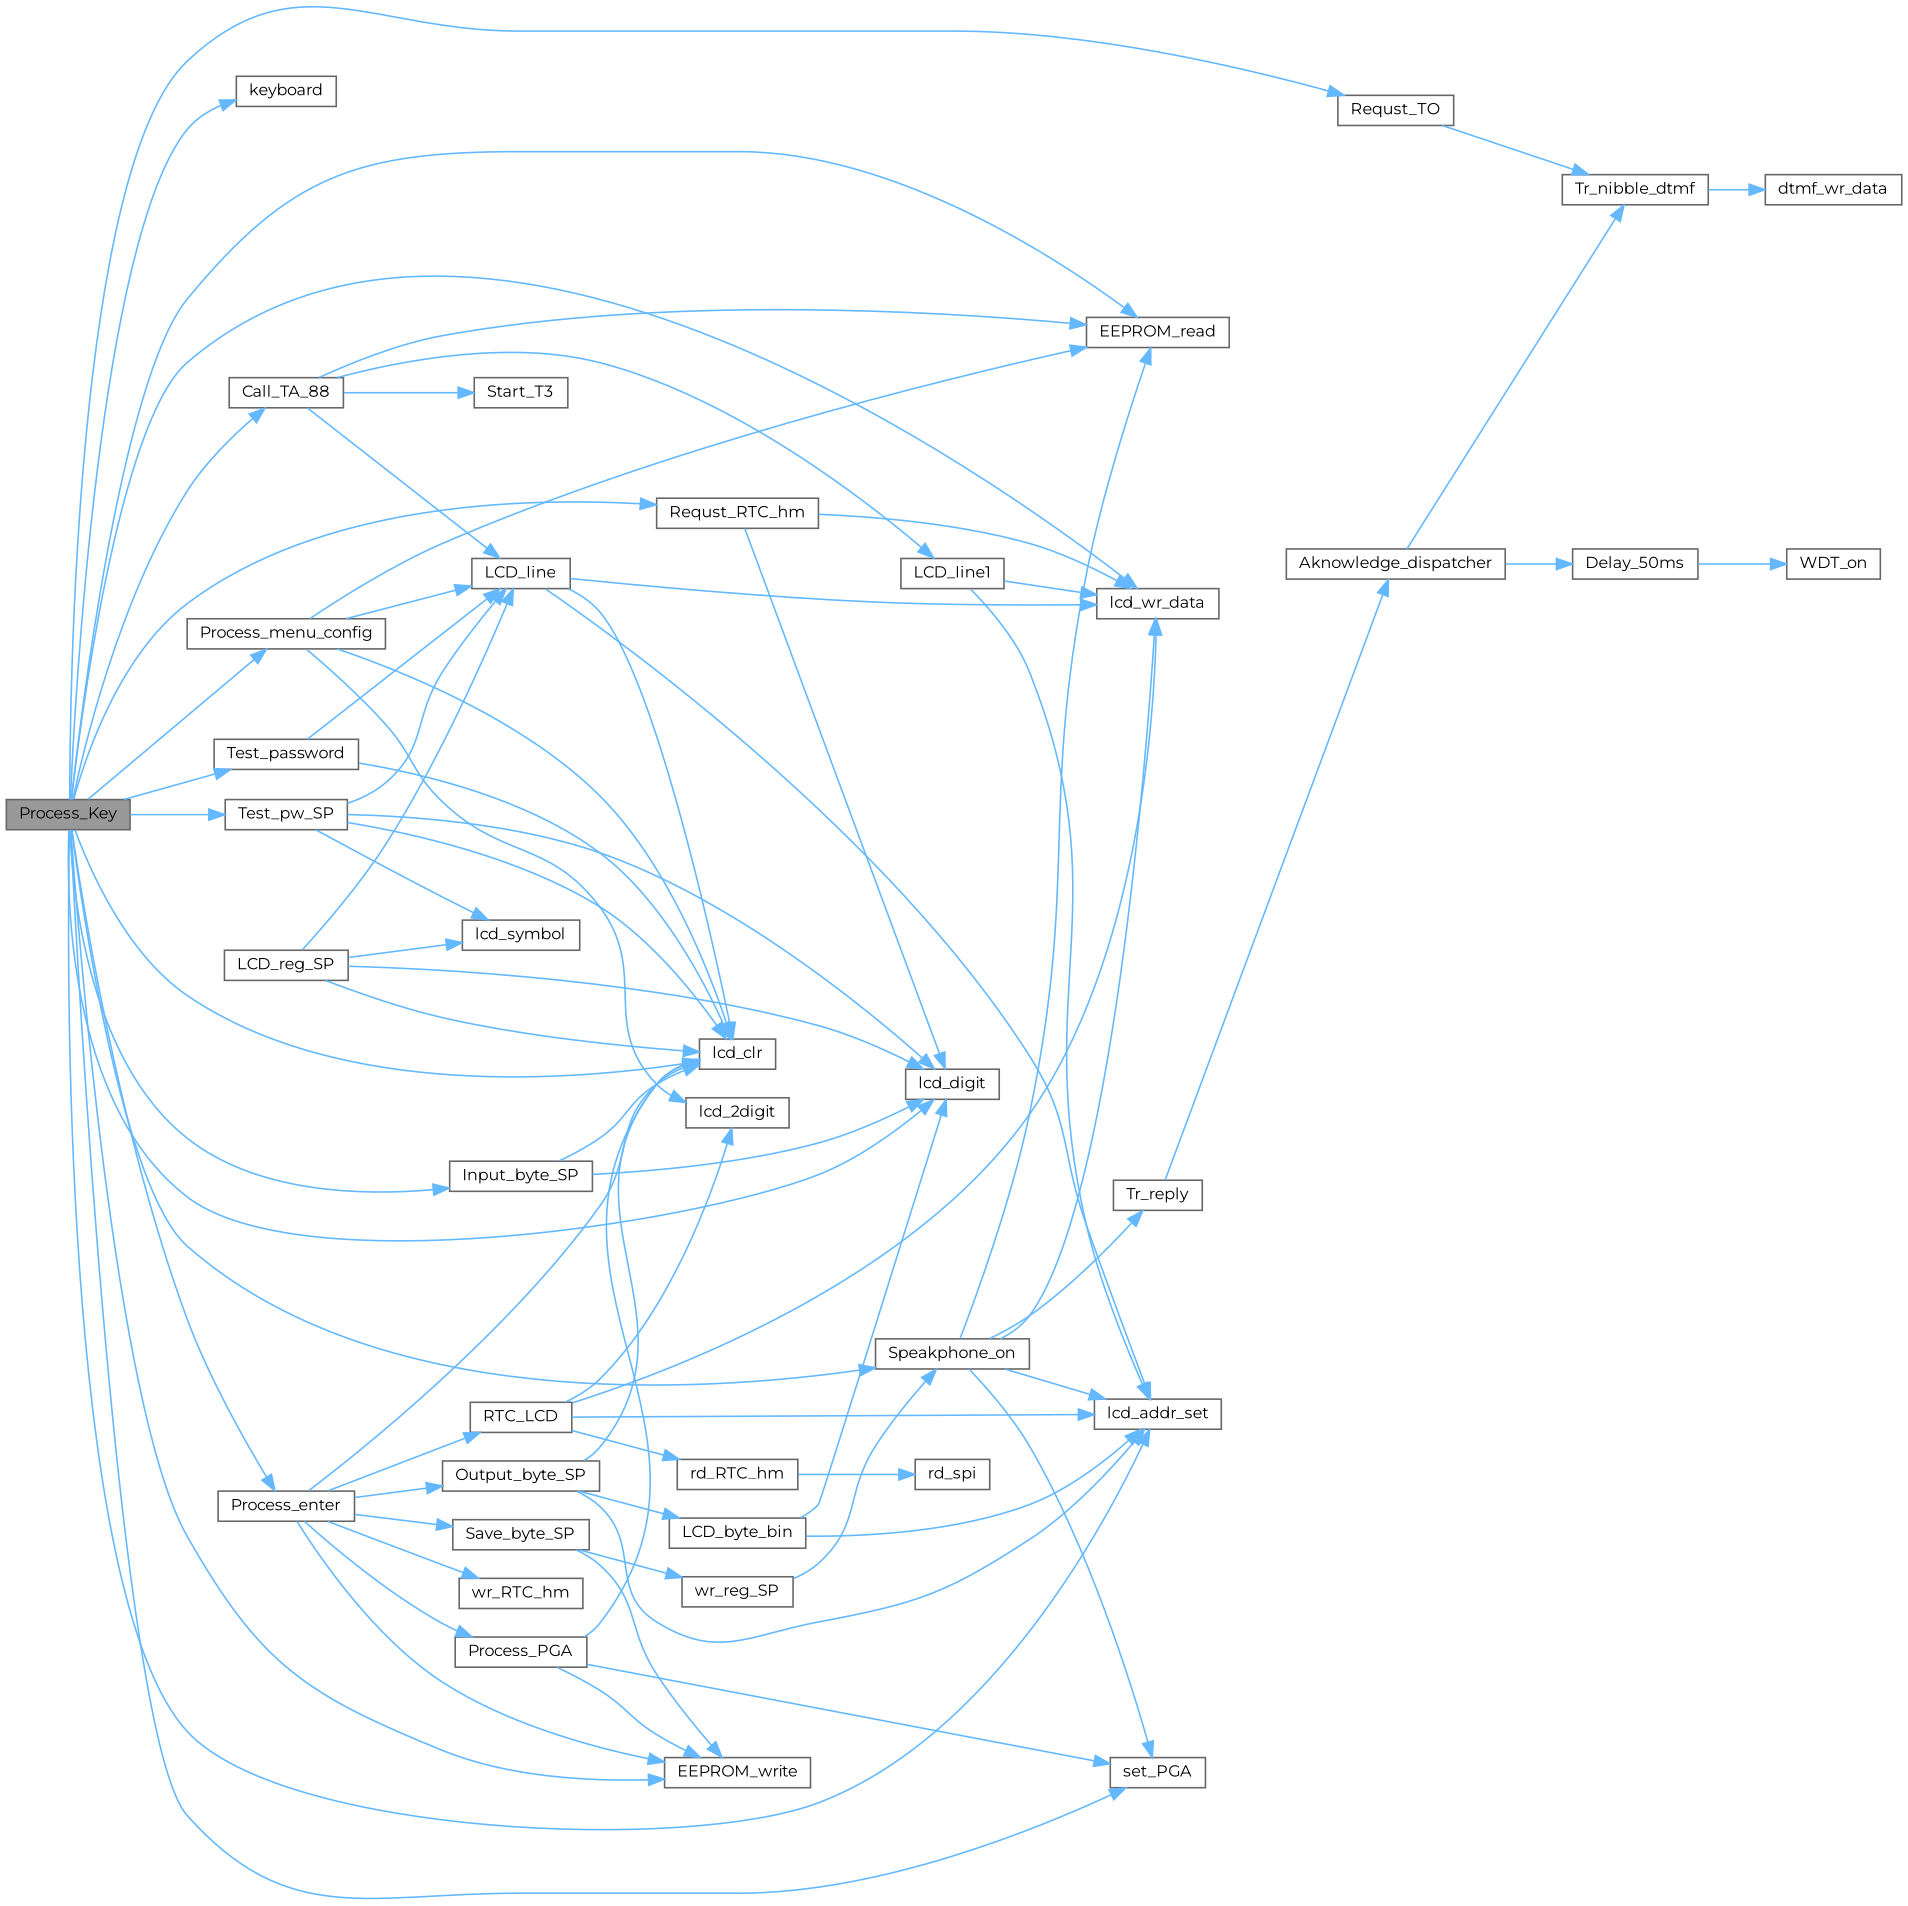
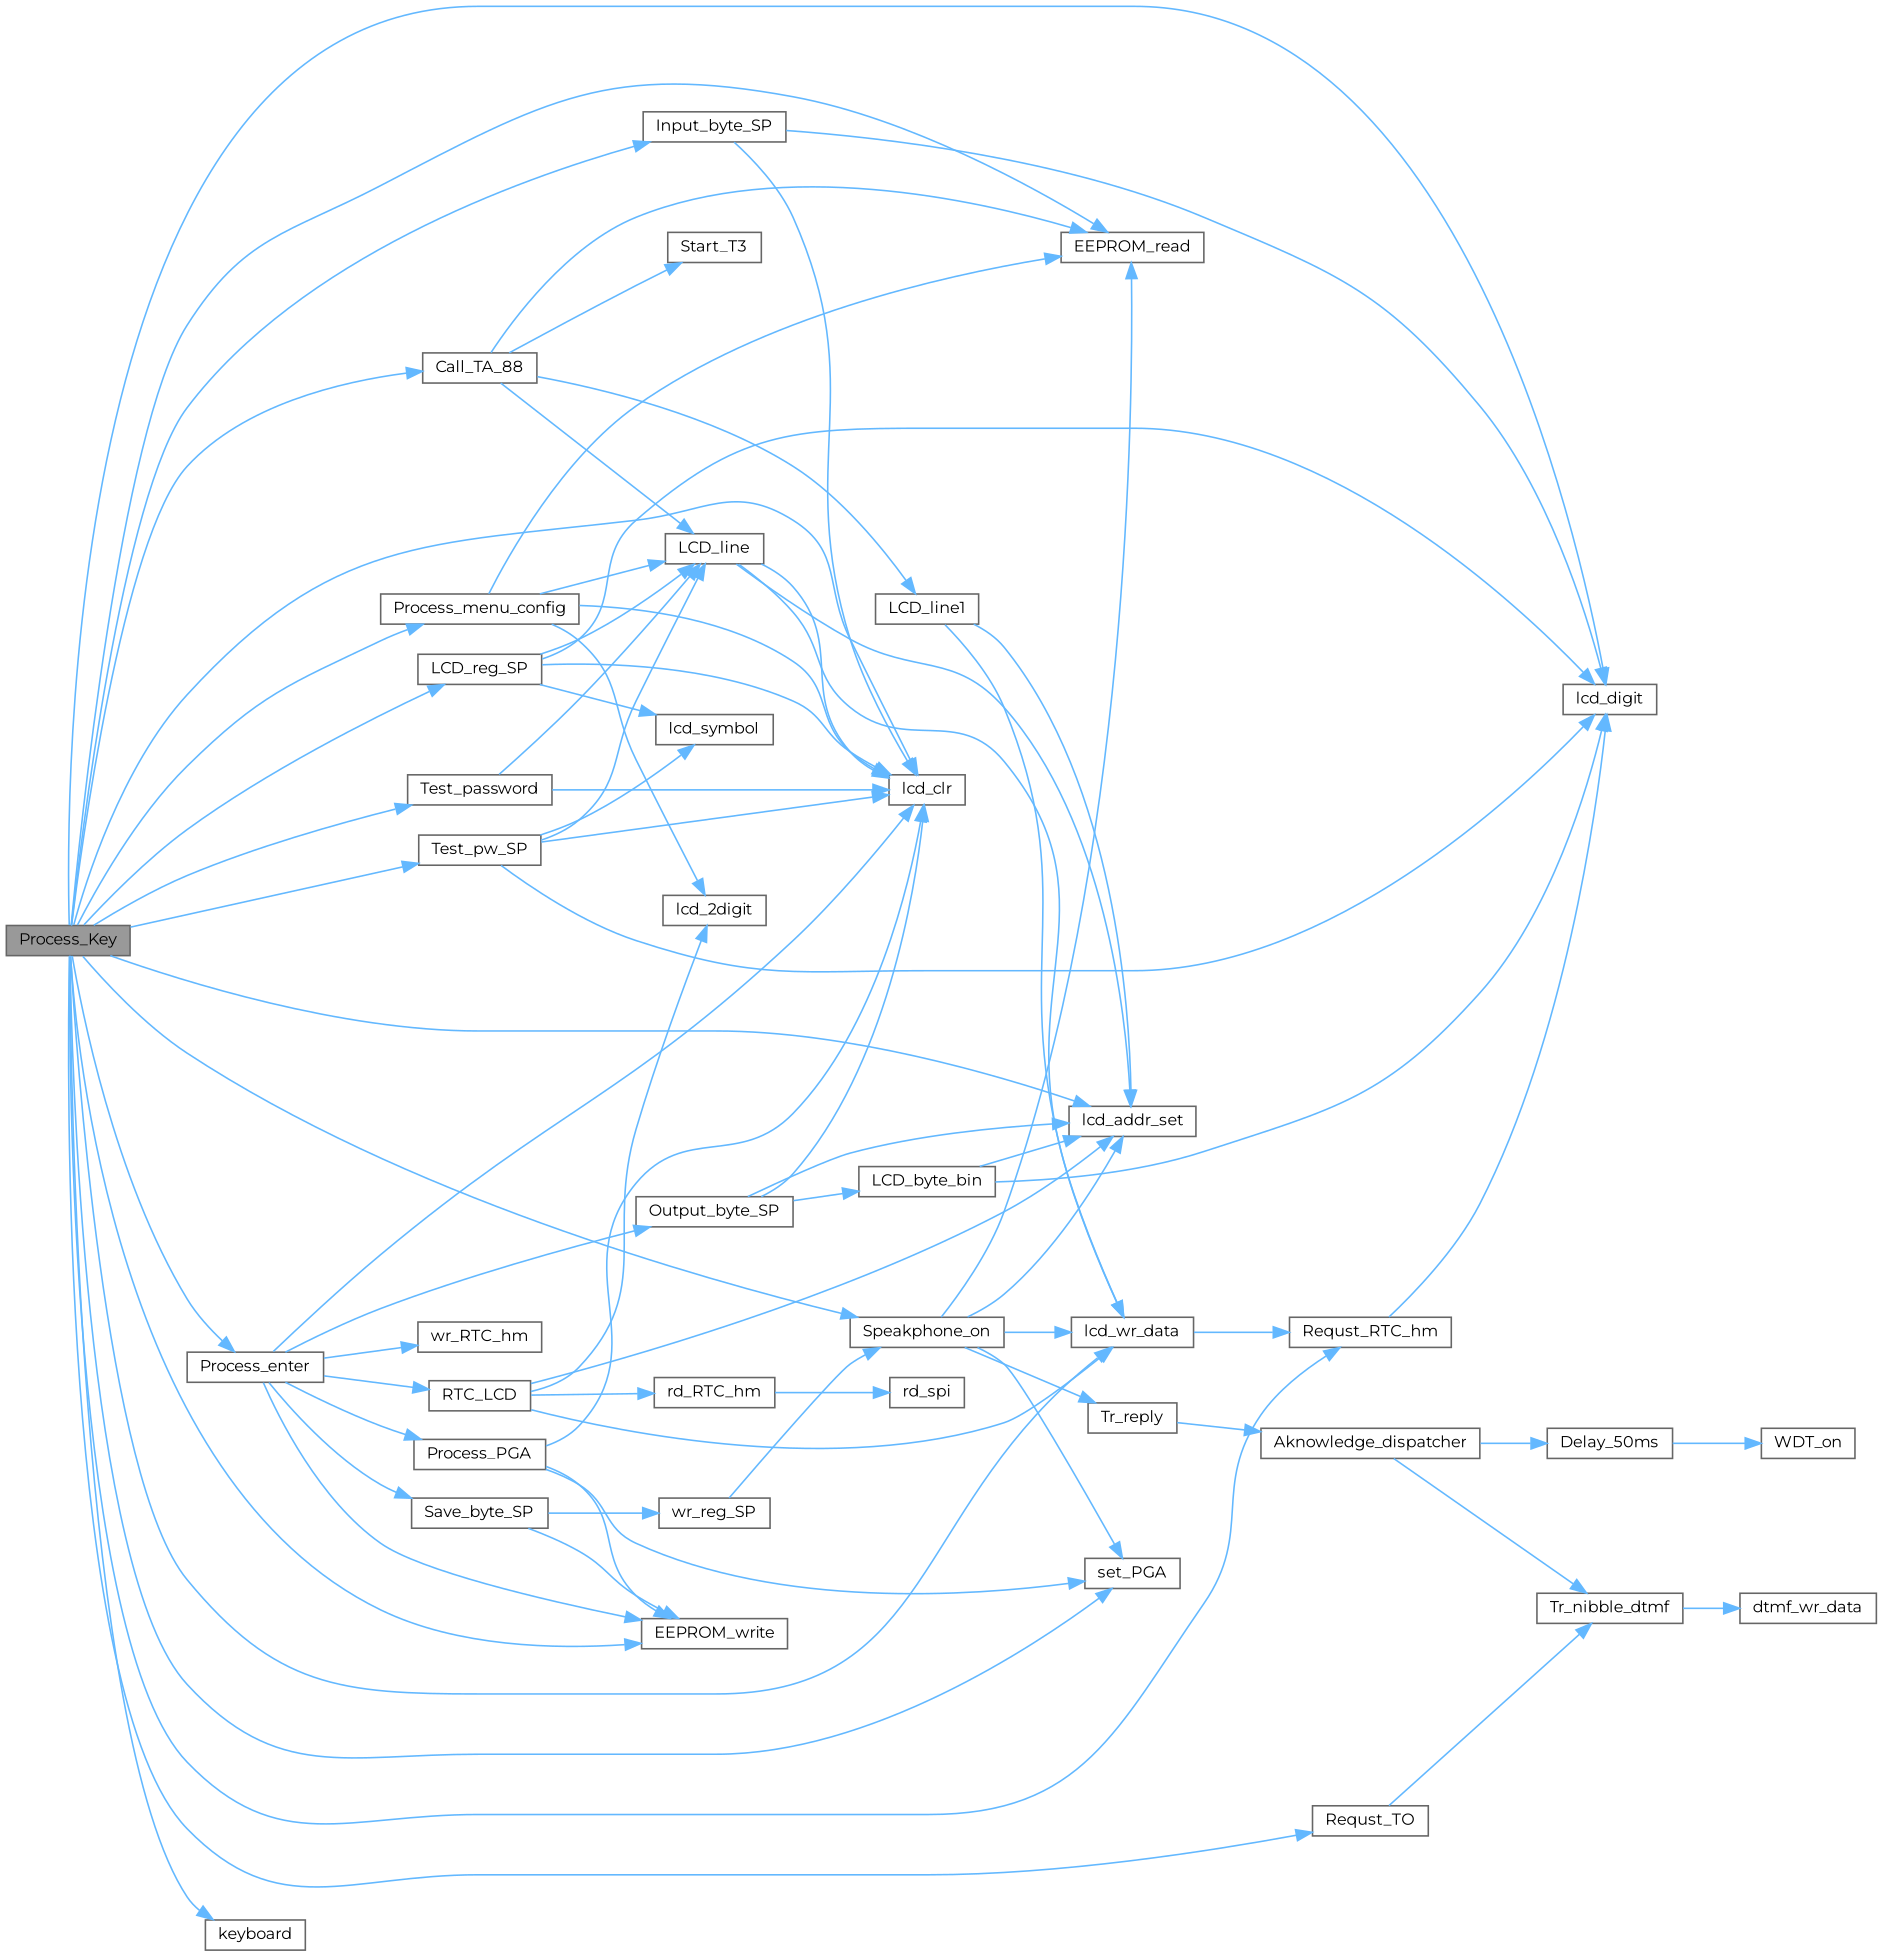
edge "Requst_RTC_hm" -> "lcd_wr_data": reversed
edge "Process_Key" -> "LCD_reg_SP": added
